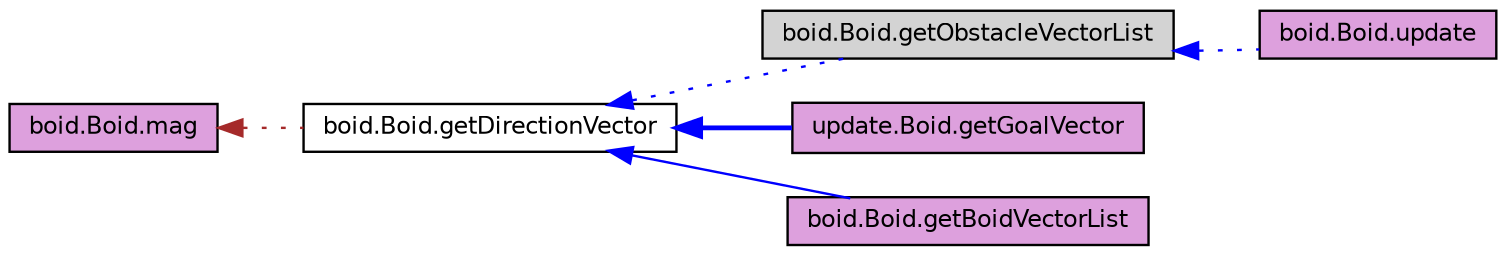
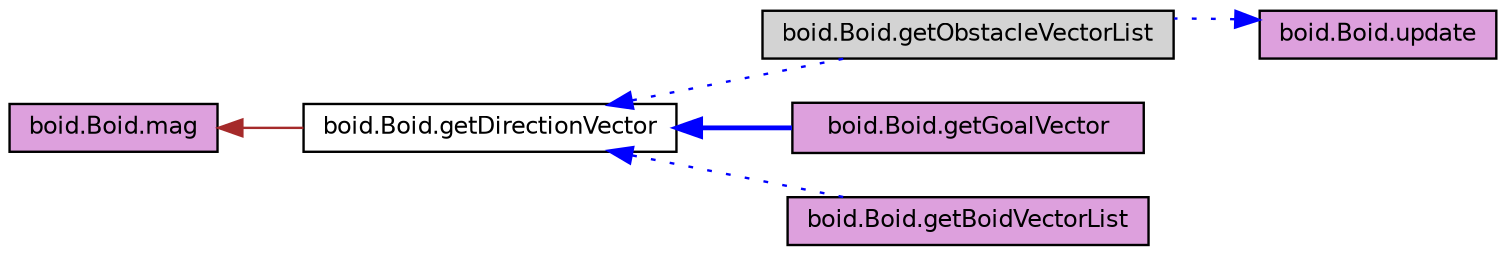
edge "boid.Boid.update" -> "boid.Boid.getObstacleVectorList": reversed
edge "boid.Boid.getDirectionVector" -> "boid.Boid.mag": style dotted -> solid
node "update.Boid.getGoalVector": label "update.Boid.getGoalVector" -> "boid.Boid.getGoalVector"
edge "boid.Boid.getBoidVectorList" -> "boid.Boid.getDirectionVector": style solid -> dotted
